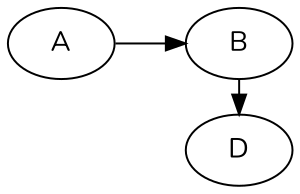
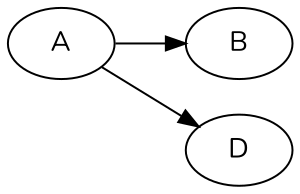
edge "B" -> "D": now "A" -> "D"
